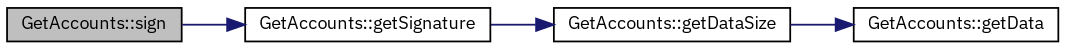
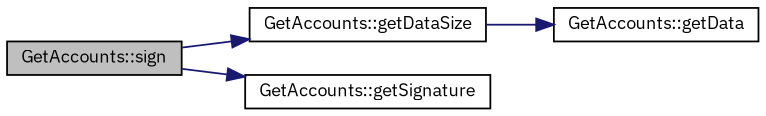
edge "GetAccounts::getSignature" -> "GetAccounts::getDataSize": now "GetAccounts::sign" -> "GetAccounts::getDataSize"
